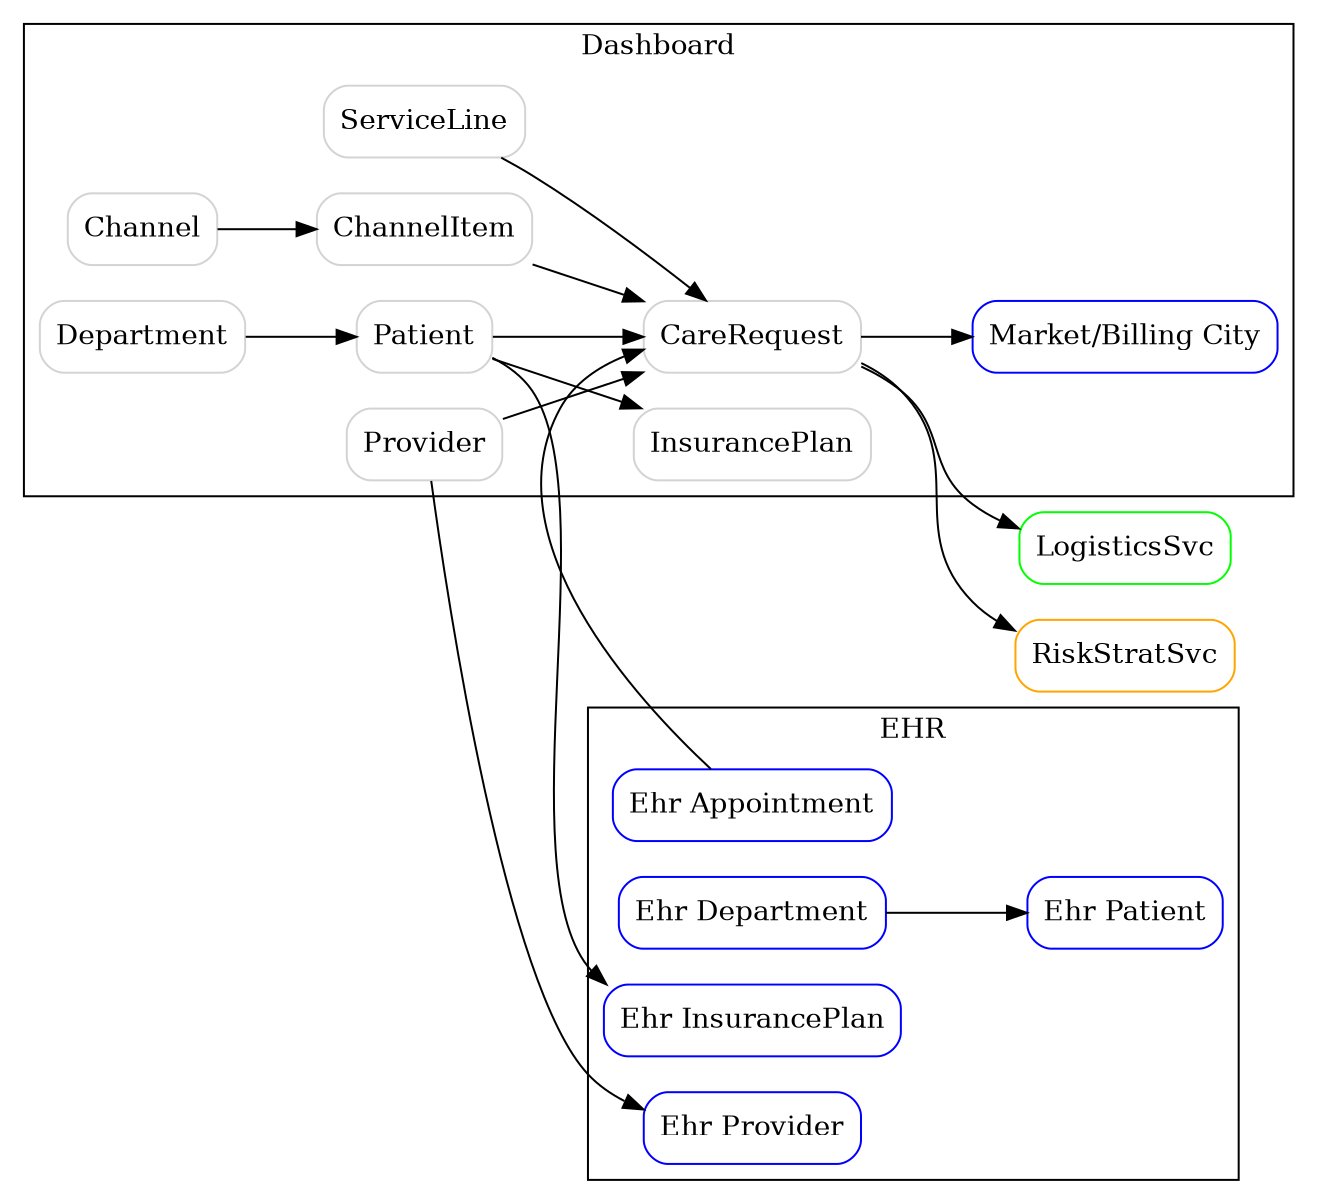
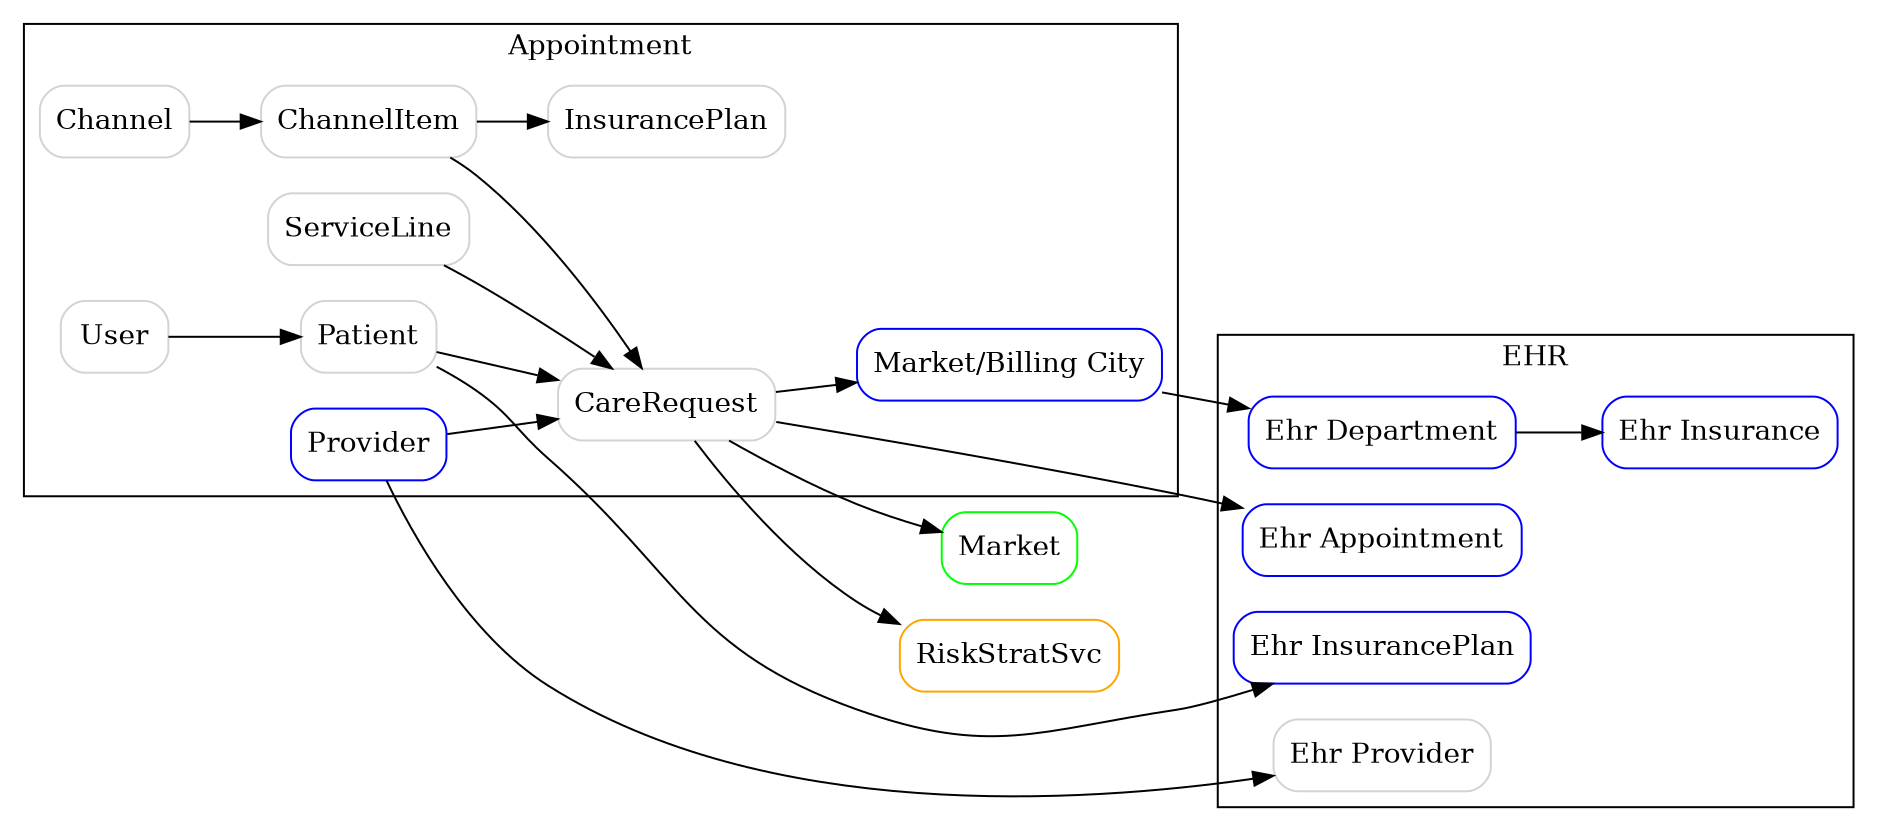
cluster "Dashboard": label "Dashboard" -> "Appointment"
node "Department": label "Department" -> "User"
edge "Patient" -> "InsurancePlan": now "ChannelItem" -> "InsurancePlan"
edge "Market/Billing City" -> "Ehr Department": added
node "Provider": color lightgrey -> blue
node "LogisticsSvc": label "LogisticsSvc" -> "Market"
edge "Ehr Appointment" -> "CareRequest": reversed
node "Ehr Patient": label "Ehr Patient" -> "Ehr Insurance"
node "Ehr Provider": color blue -> lightgrey
